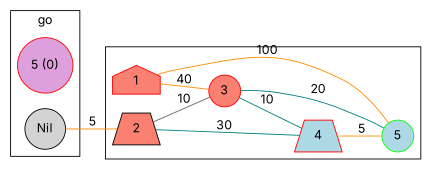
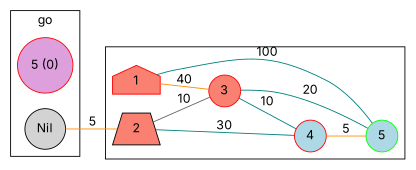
edge "1" -- "5": color darkorange -> teal
node "4": shape trapezium -> circle
